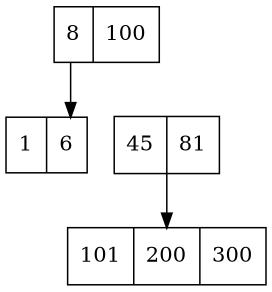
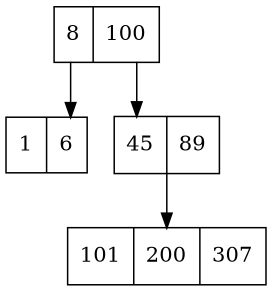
edge "8" -> "45": added
node "45": text "81" -> "89"
node "101": text "300" -> "307"
